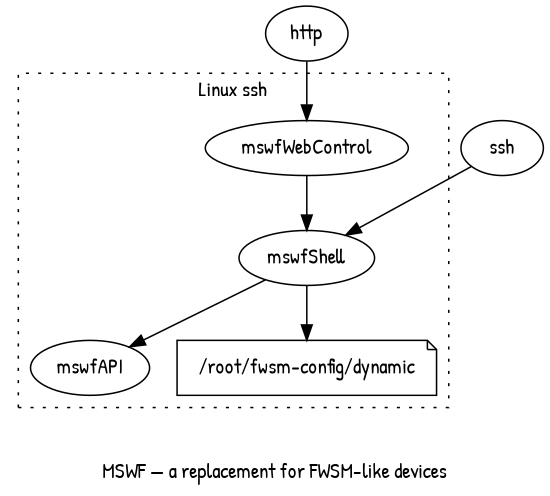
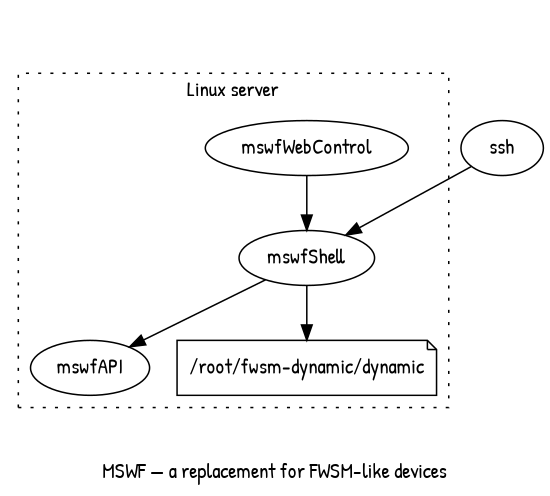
node "http": removed
cluster "Linux ssh": label "Linux ssh" -> "Linux server"
node "/root/fwsm-config/dynamic": label "/root/fwsm-config/dynamic" -> "/root/fwsm-dynamic/dynamic"
